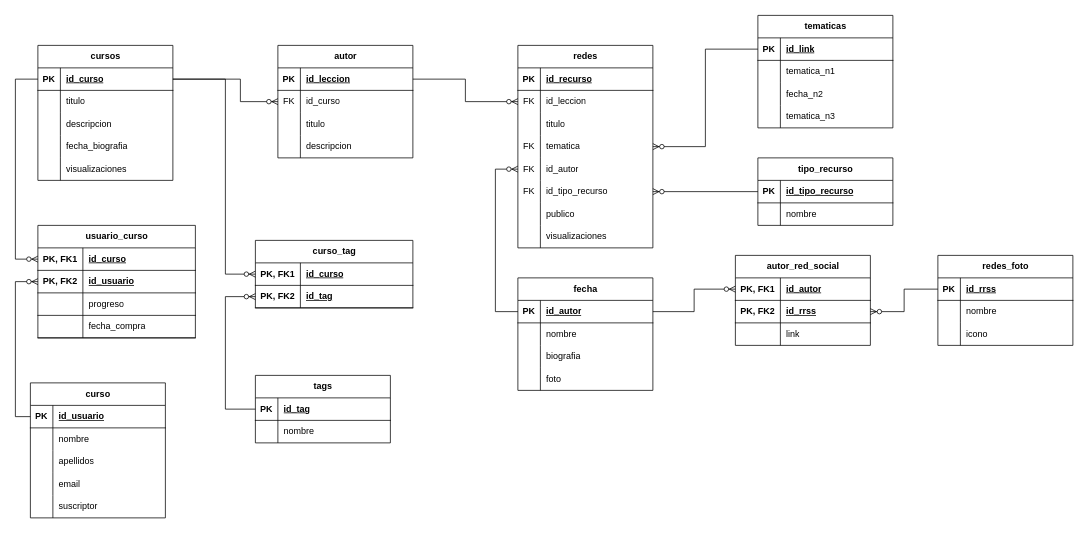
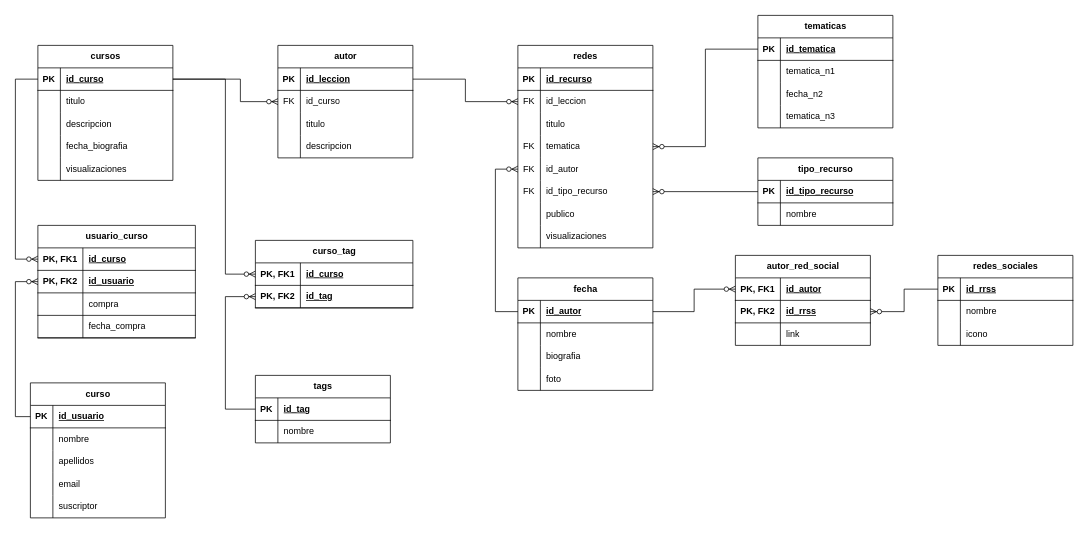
node "id_link": label "id_link" -> "id_tematica"
node "redes_foto": label "redes_foto" -> "redes_sociales"
node "progreso": label "progreso" -> "compra"
